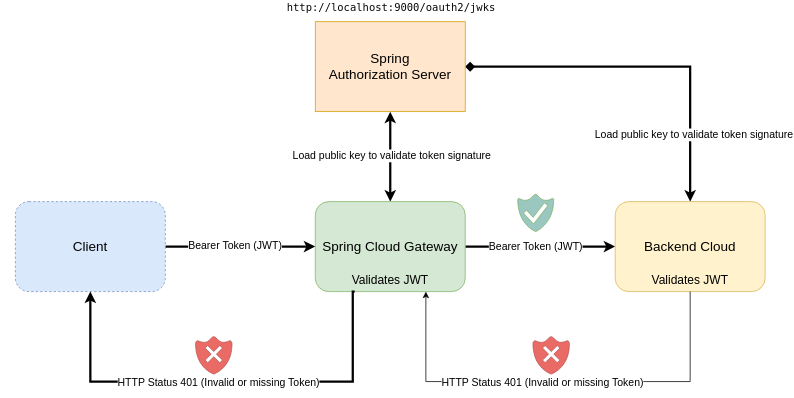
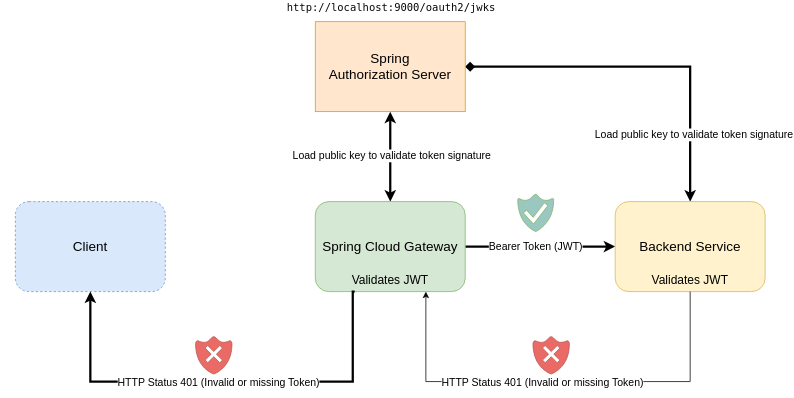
edge "Client" -> "Spring Cloud Gateway": removed, label "Bearer Token (JWT)"
node "Backend Cloud": label "Backend Cloud" -> "Backend Service"
